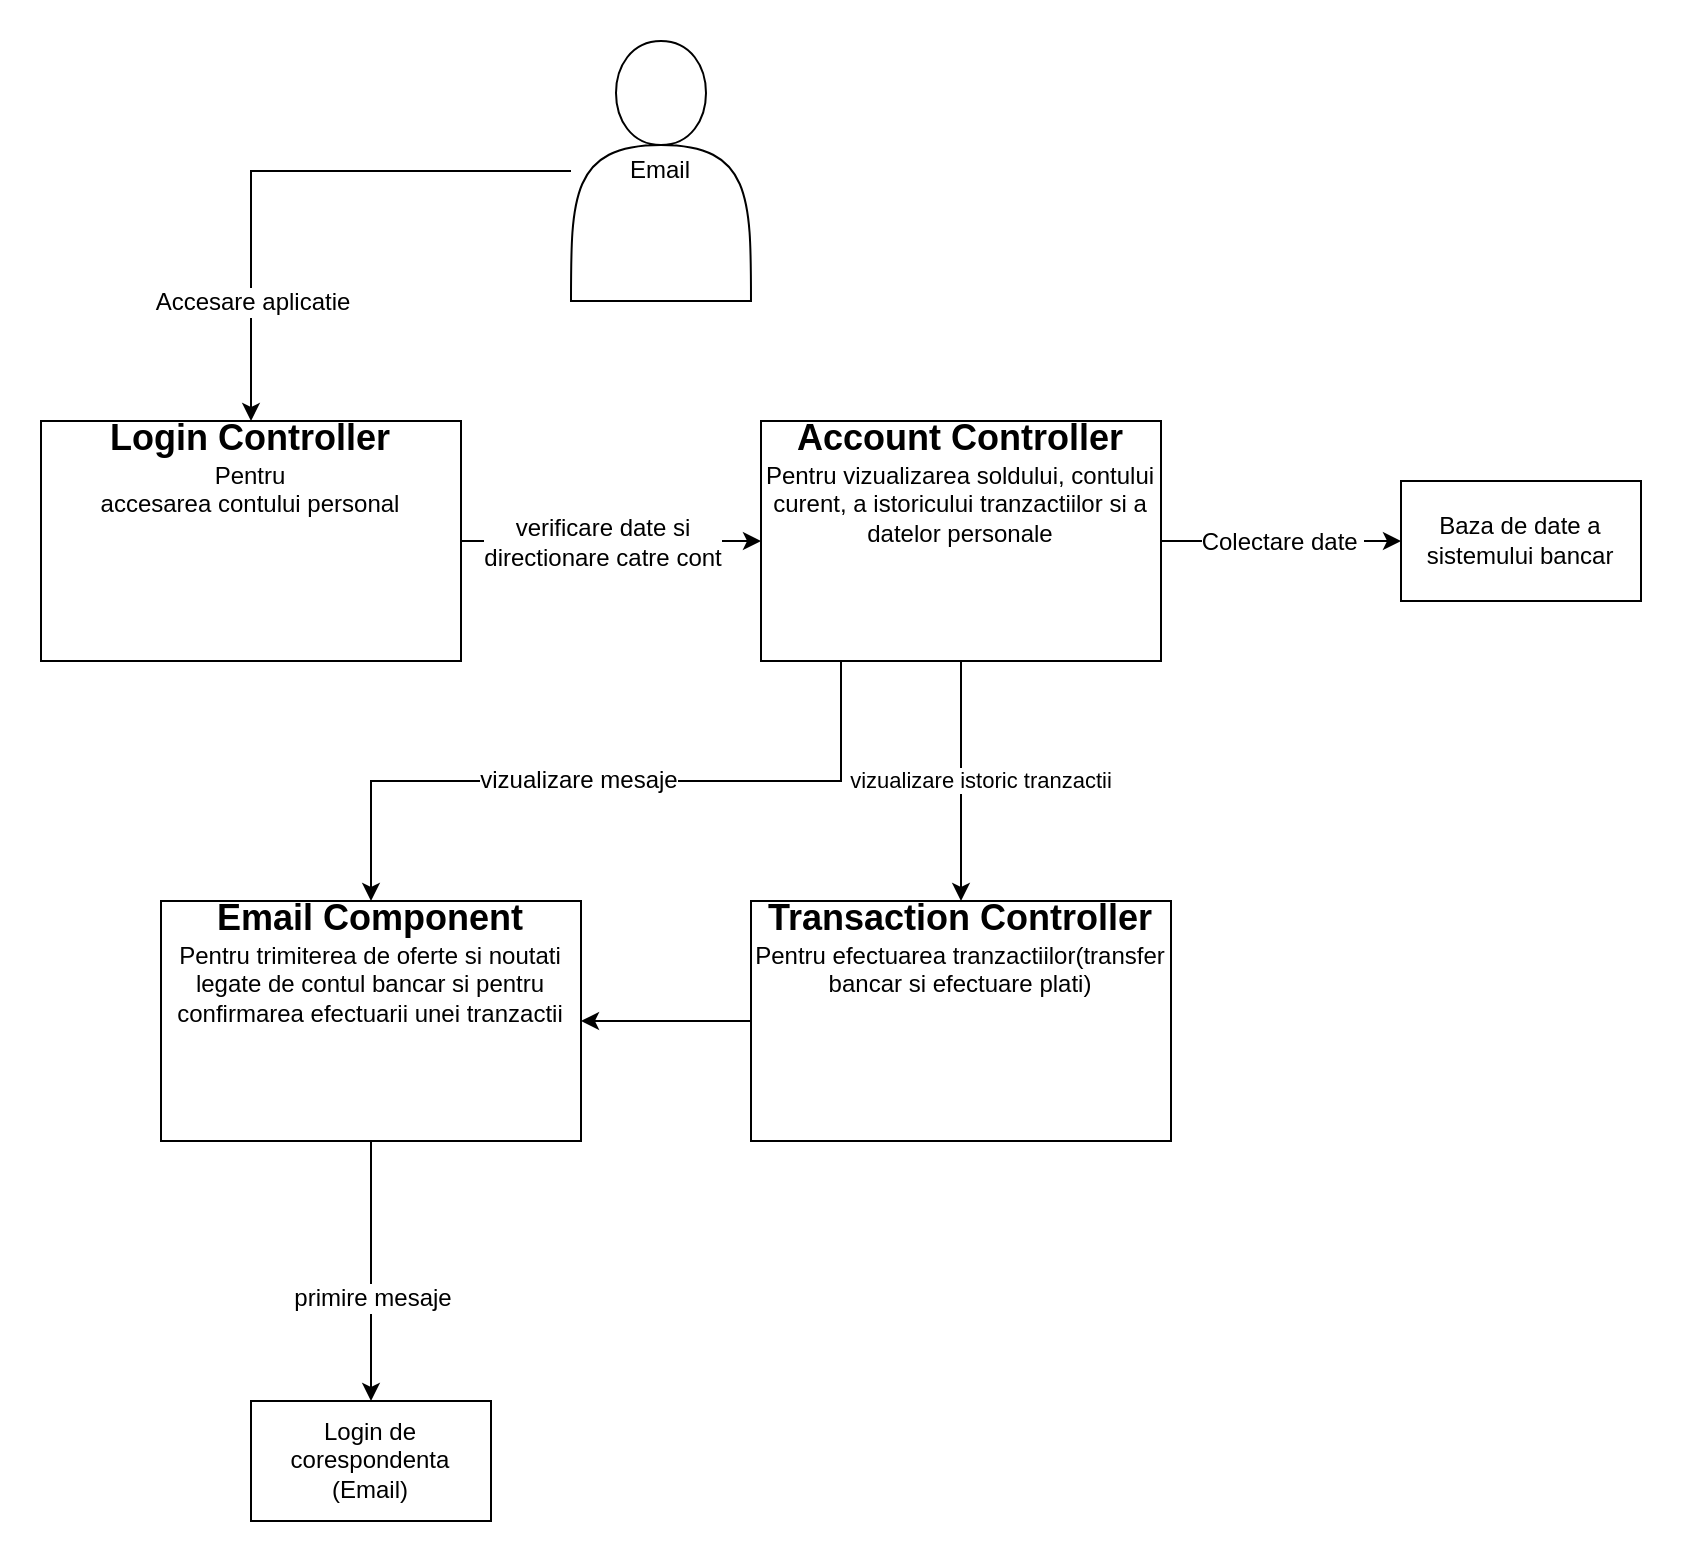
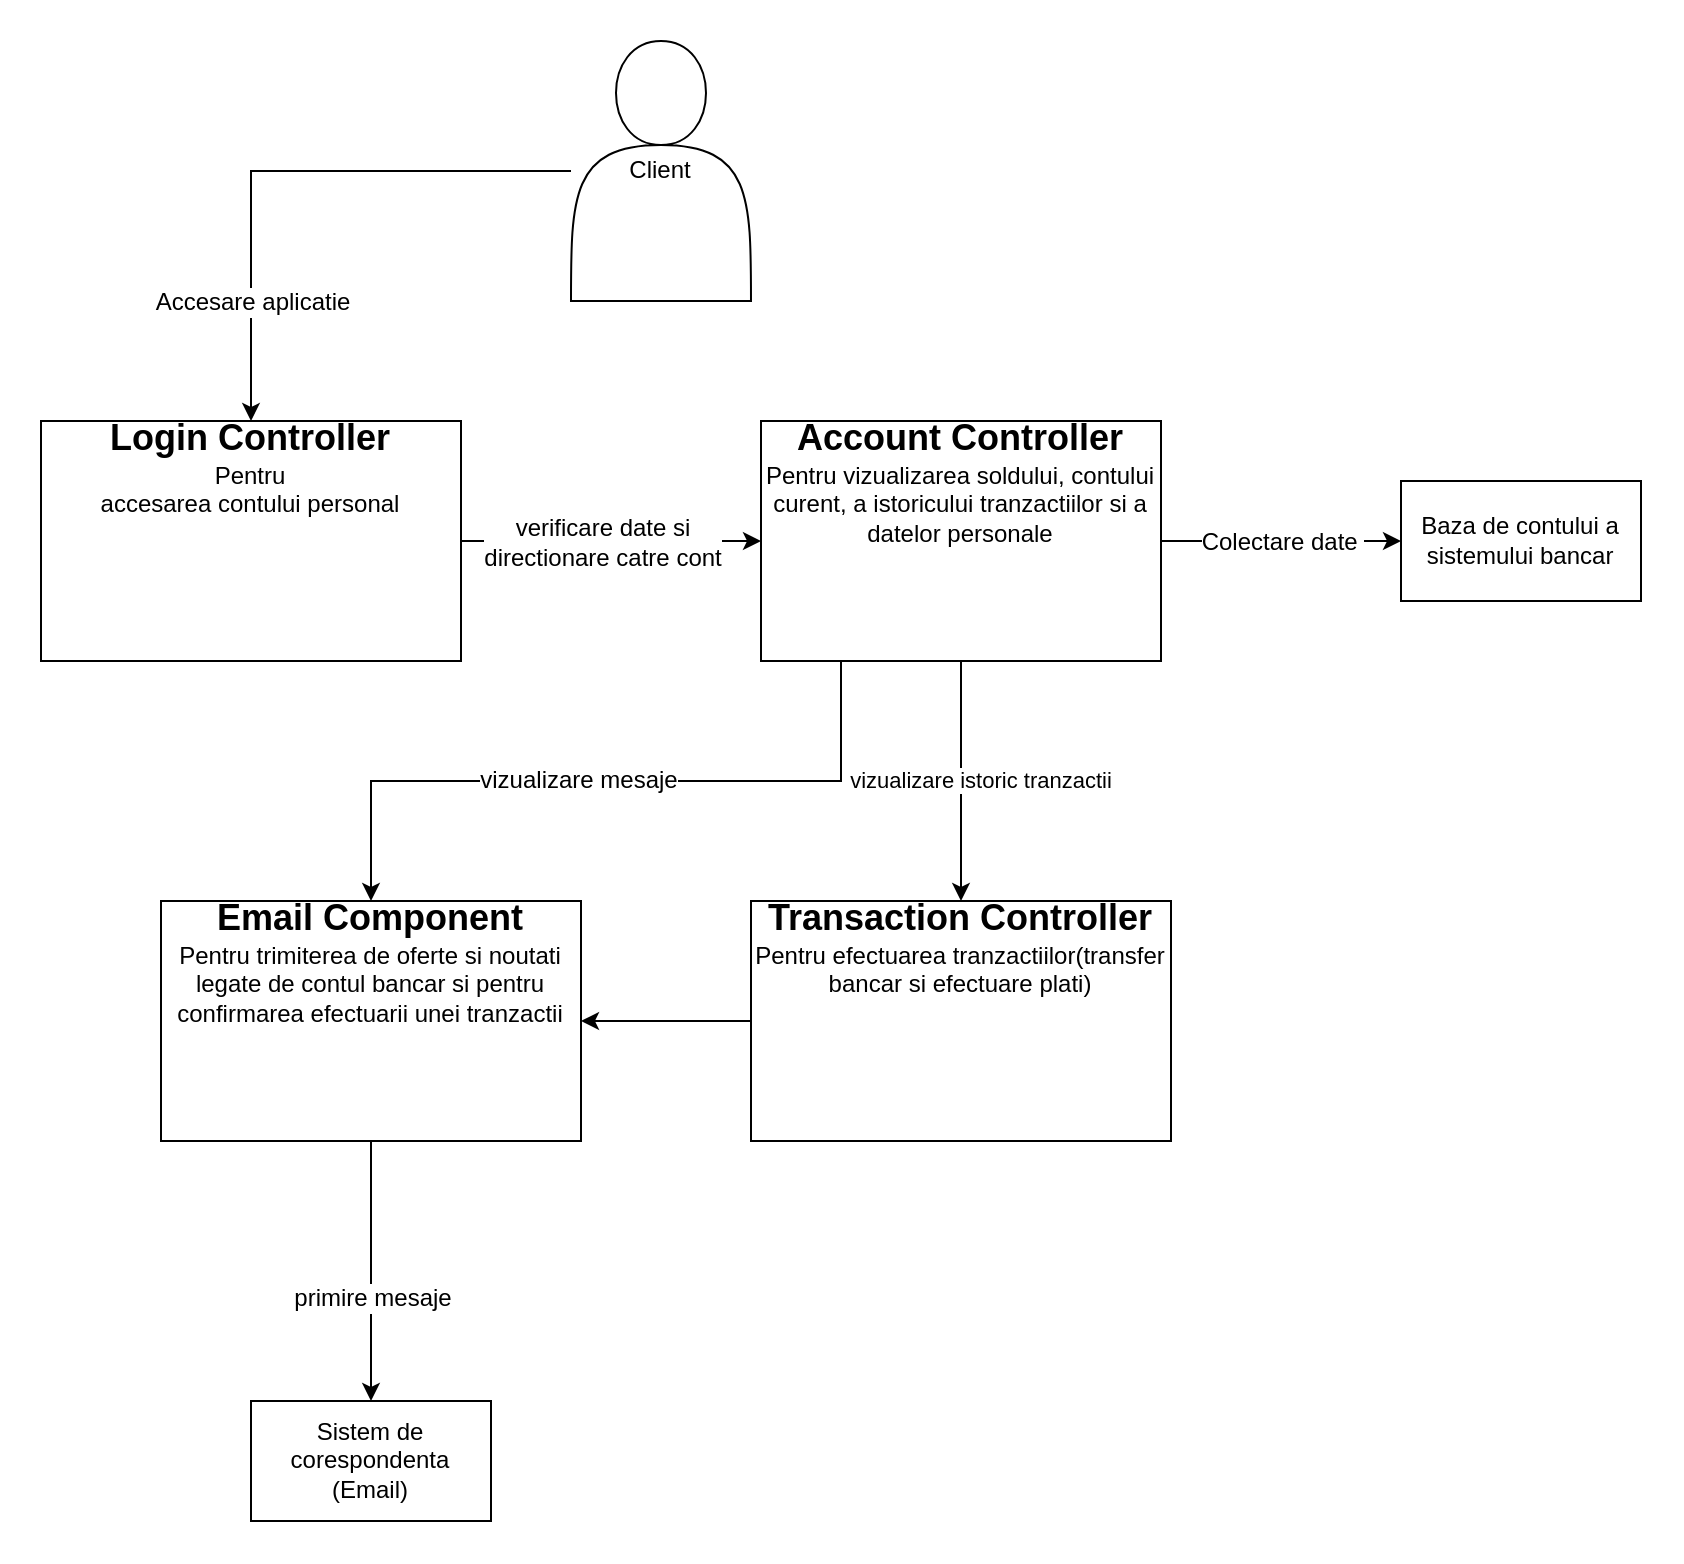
node "Email": label "Email" -> "Client"
node "Baza de date a sistemului bancar": label "Baza de date a sistemului bancar" -> "Baza de contului a sistemului bancar"
node "Login de corespondenta (Email)": label "Login de corespondenta (Email)" -> "Sistem de corespondenta (Email)"
